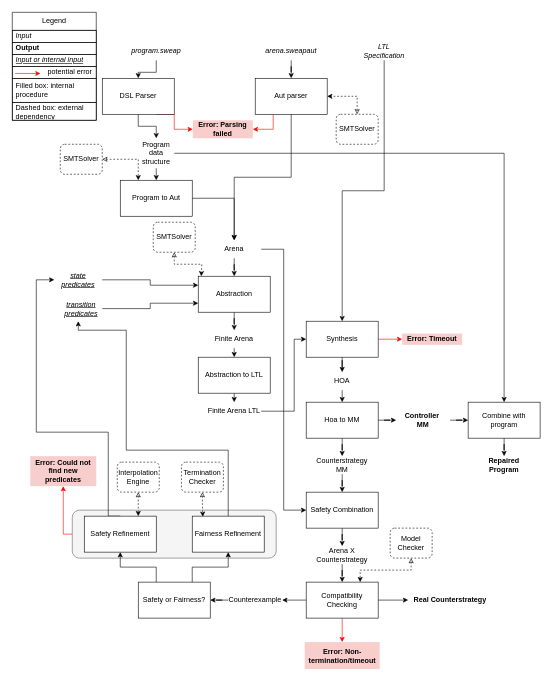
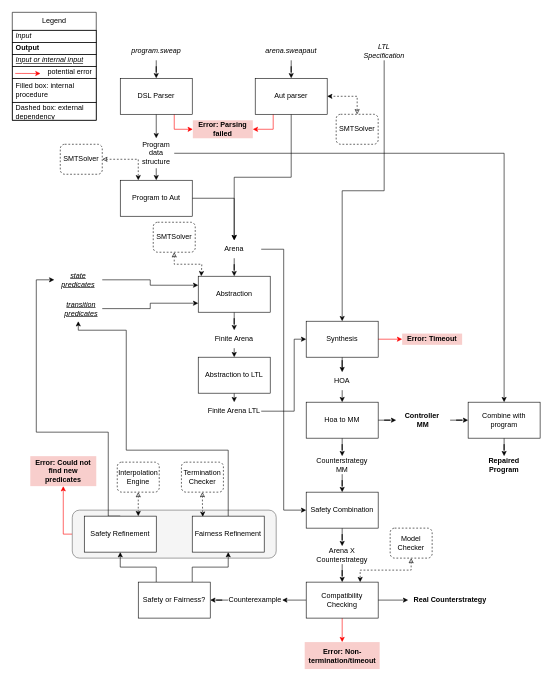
node "DSL Parser": moved (138, 96) -> (156, 96)
